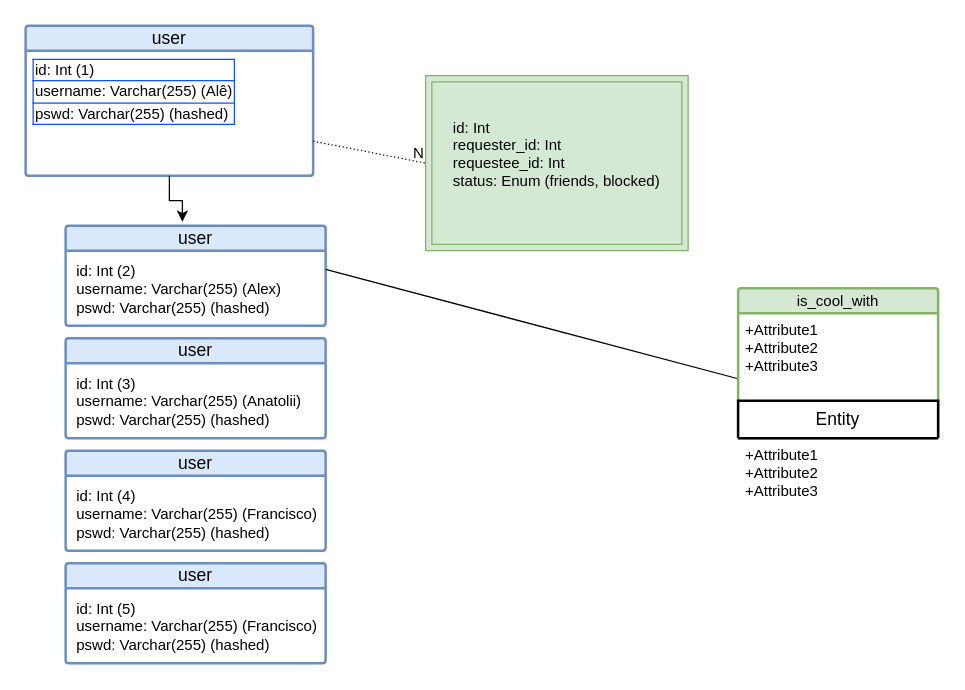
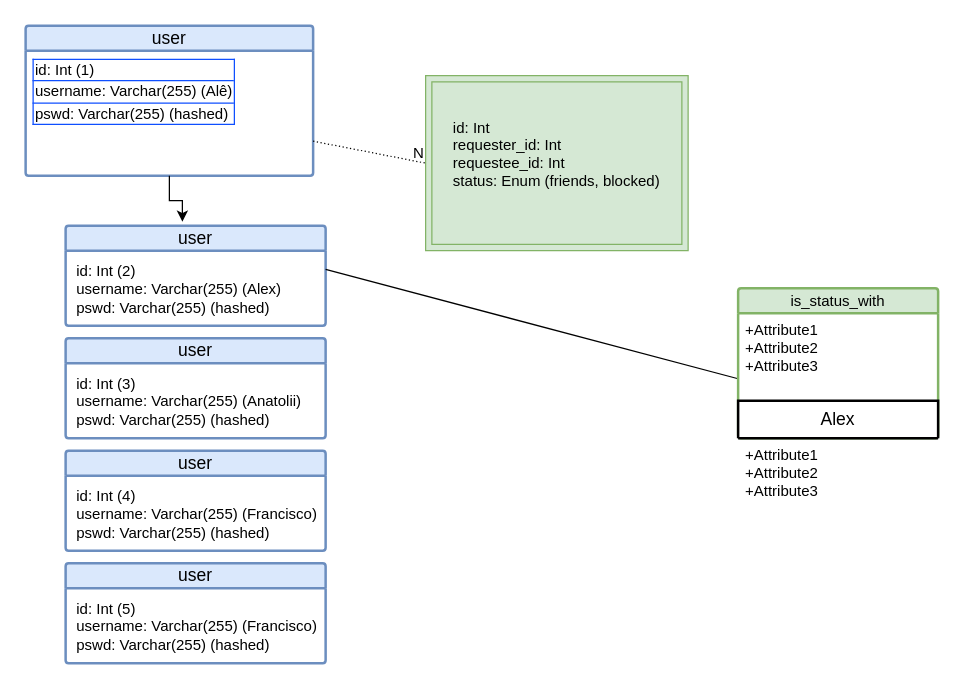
node "is_cool_with": label "is_cool_with" -> "is_status_with"
node "Entity": label "Entity" -> "Alex"
